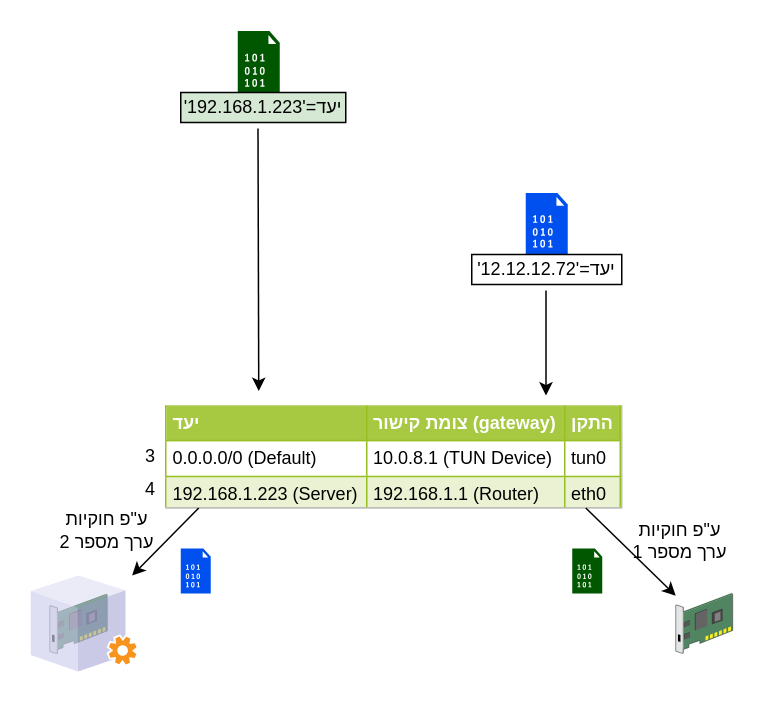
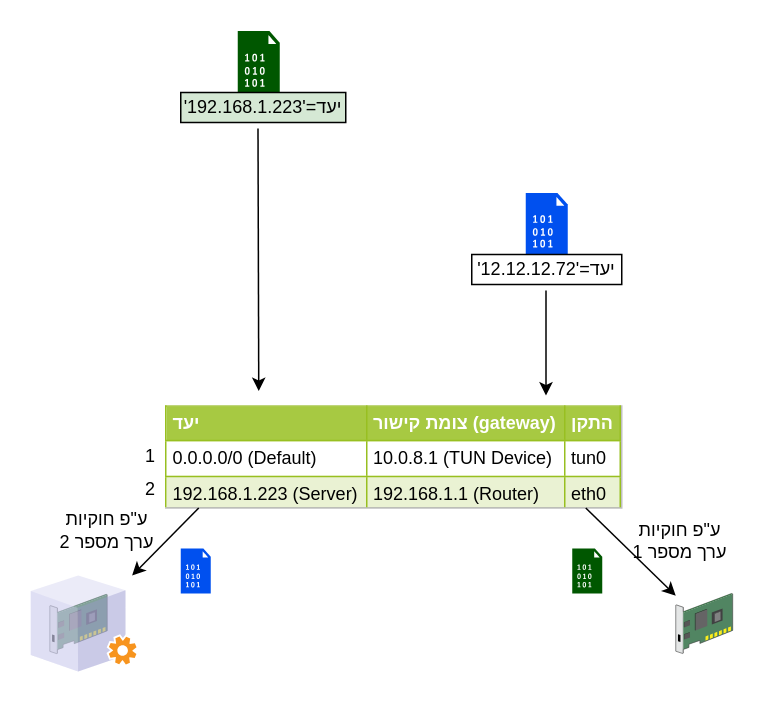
node "3": label "3" -> "1"
node "4": label "4" -> "2"
